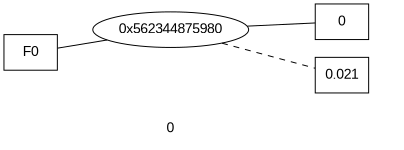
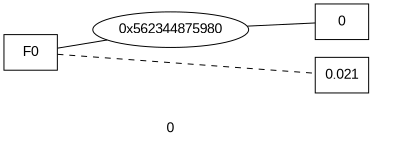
edge "0x562344875980" -- "0.021": now "F0" -- "0.021"
